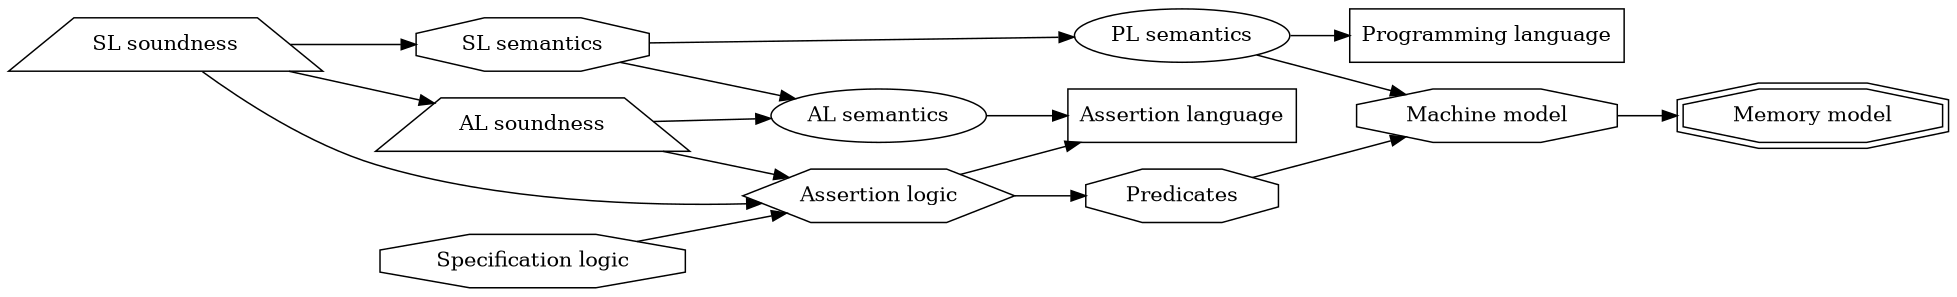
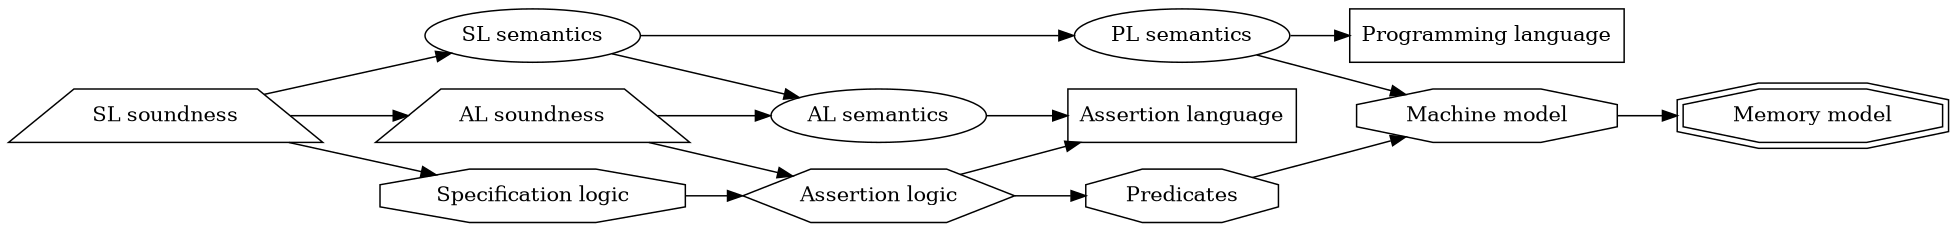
node "SL semantics": shape octagon -> ellipse
edge "SL soundness" -> "Assertion logic": now "SL soundness" -> "Specification logic"
